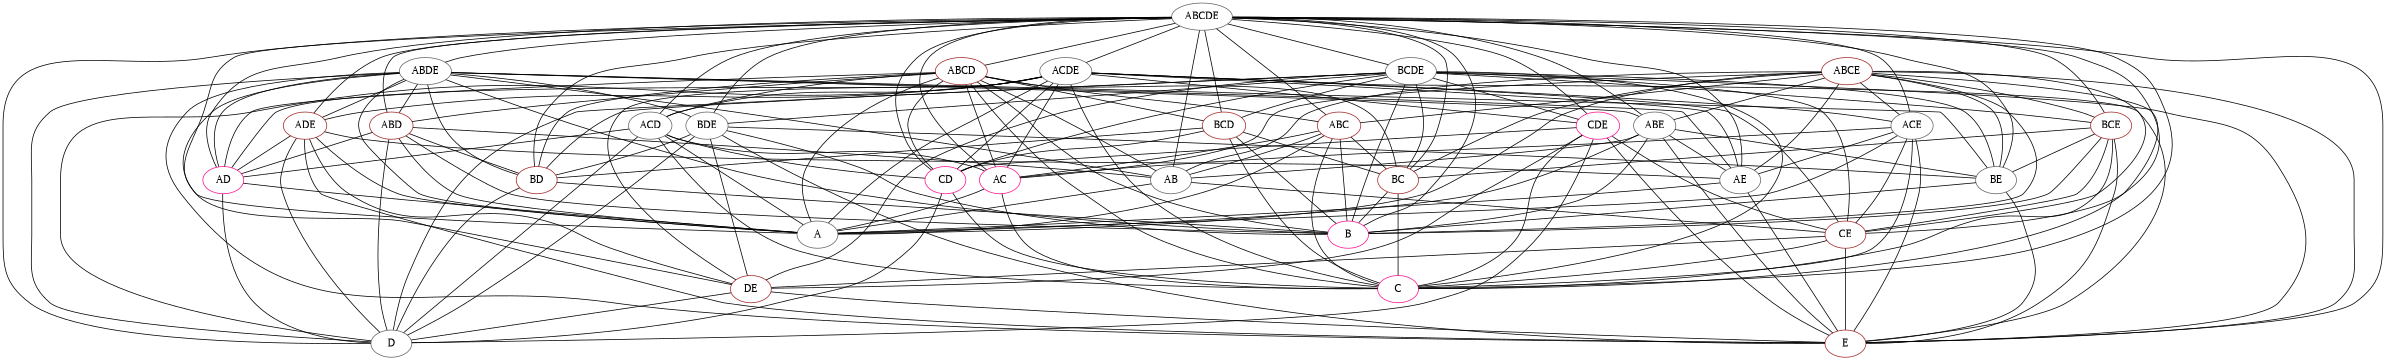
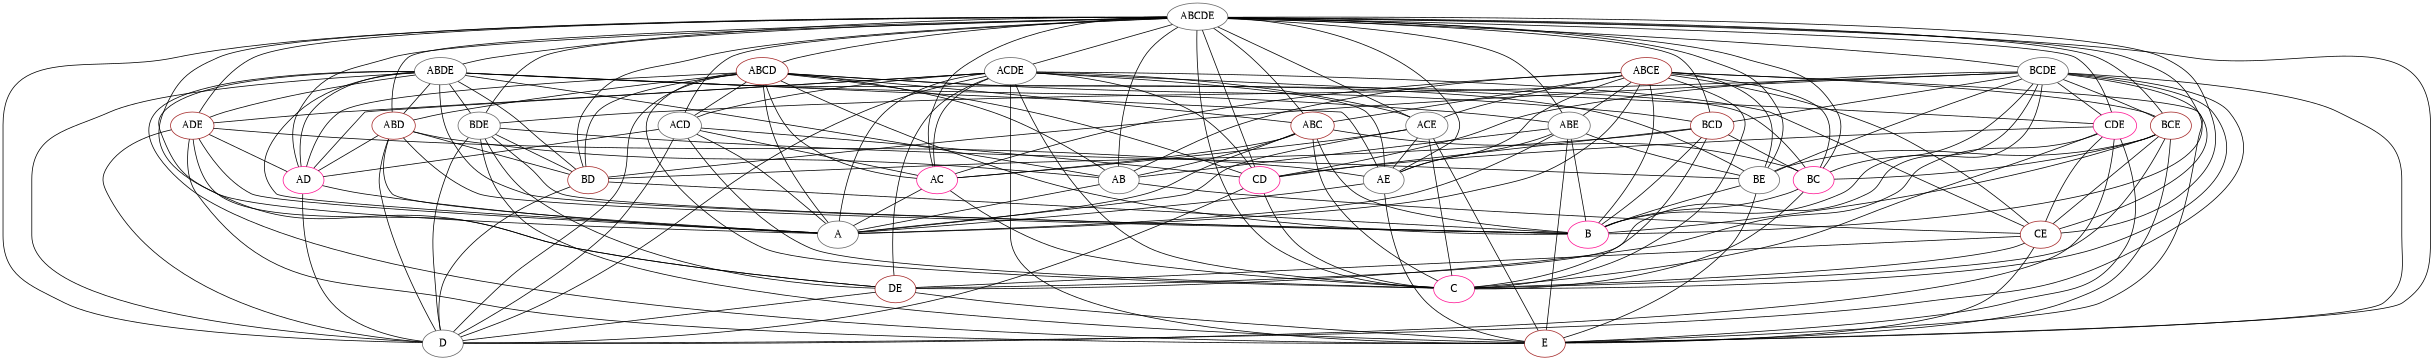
node "BC": color brown -> deeppink
edge "ACE" -- "CE": removed
edge "ABCD" -- "D": added
